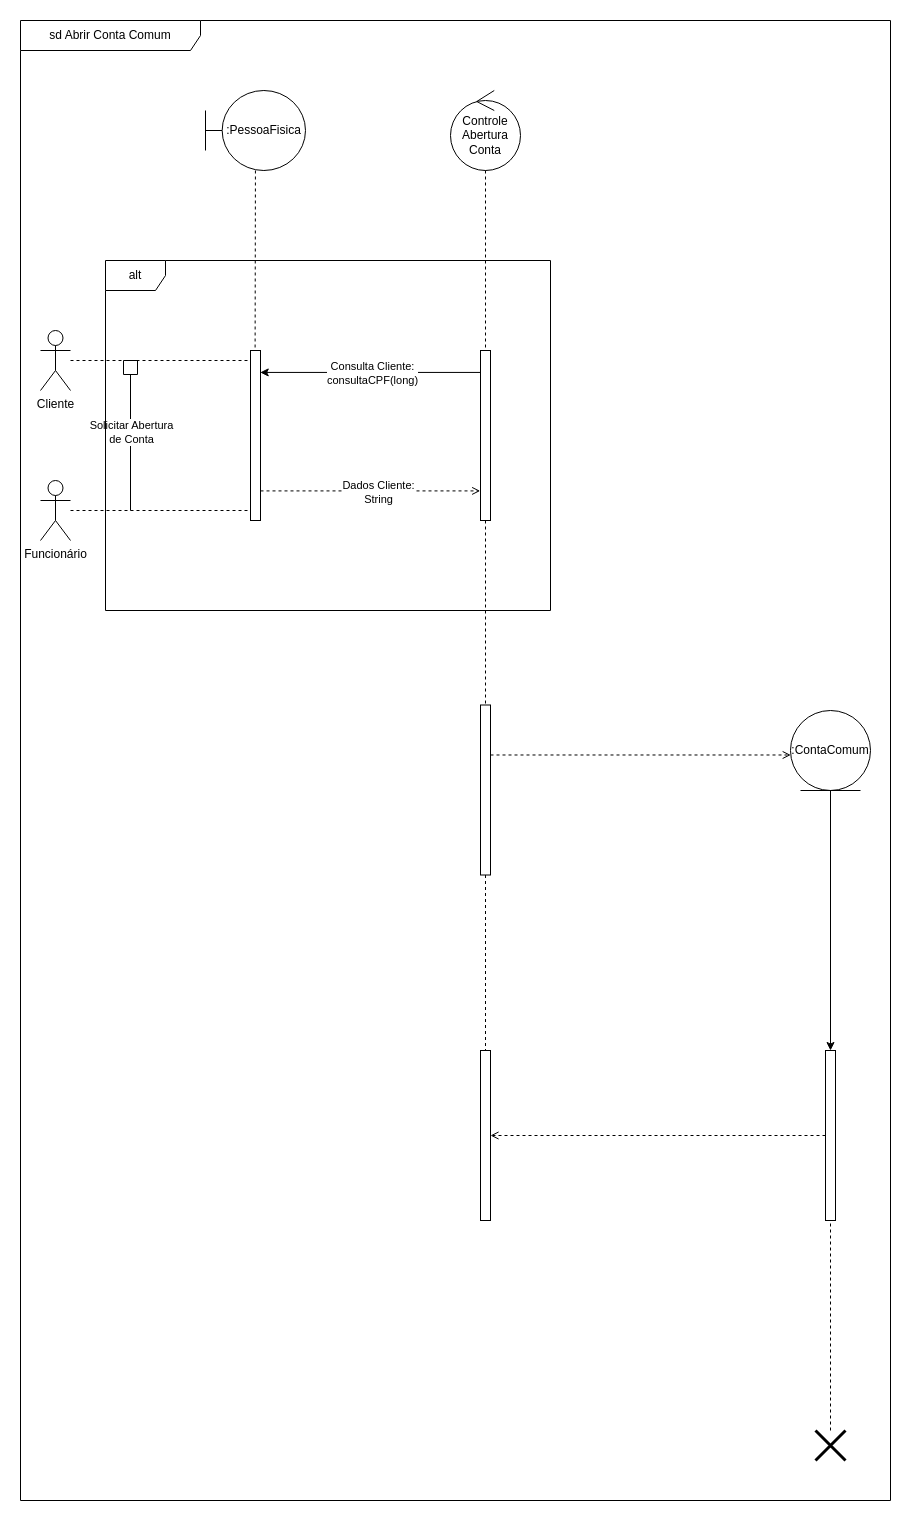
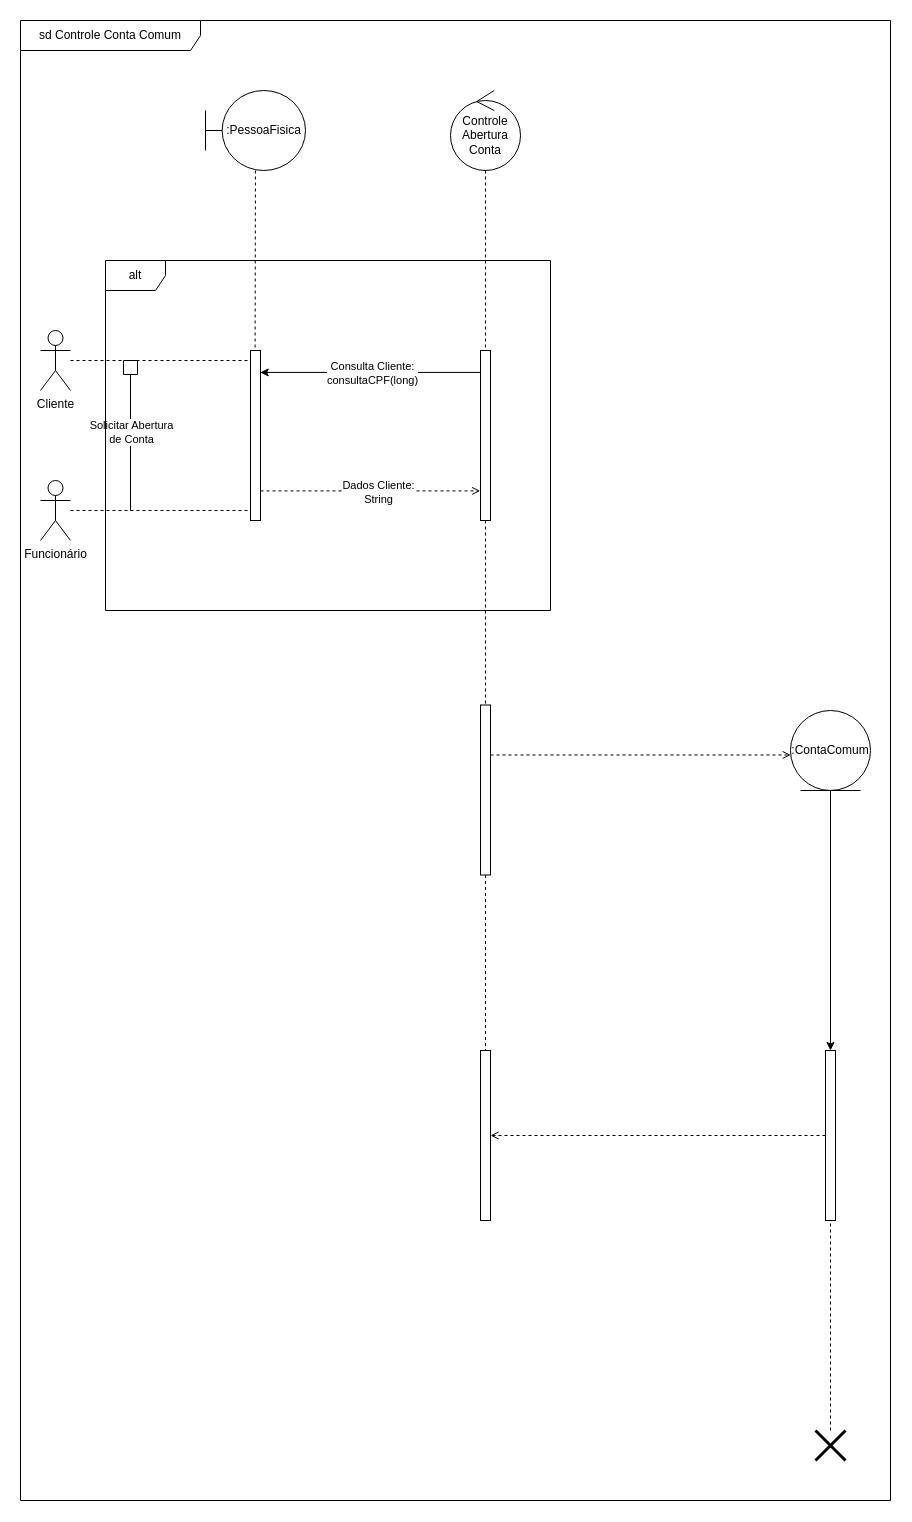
node "sd Abrir Conta Comum": label "sd Abrir Conta Comum" -> "sd Controle Conta Comum"
